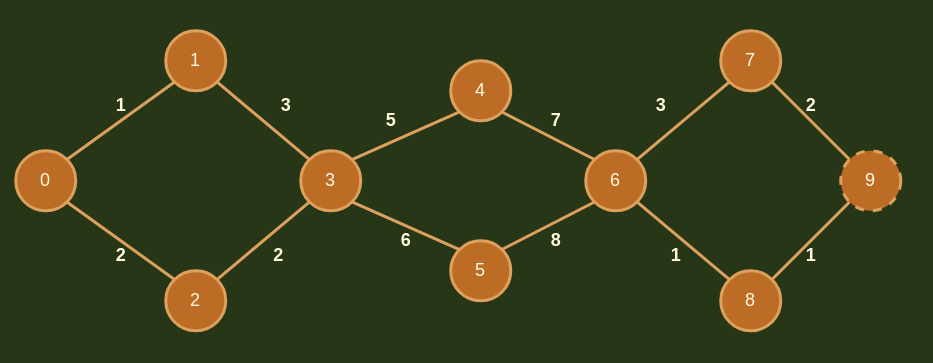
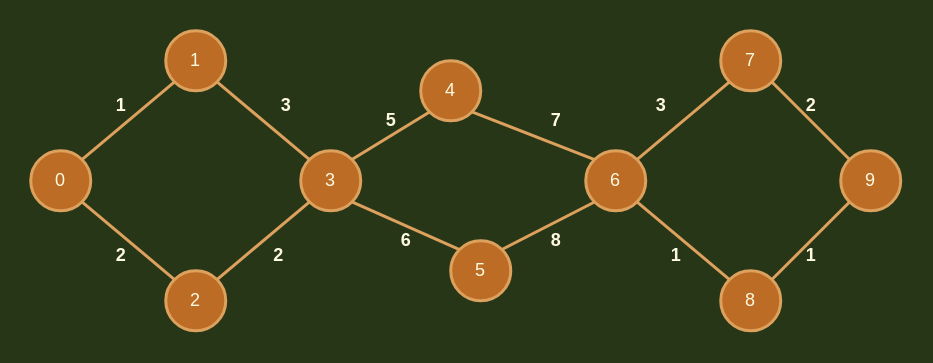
node "4": moved (481, 91) -> (451, 91)
node "0": moved (46, 181) -> (61, 181)
node "9": style dashed -> solid
